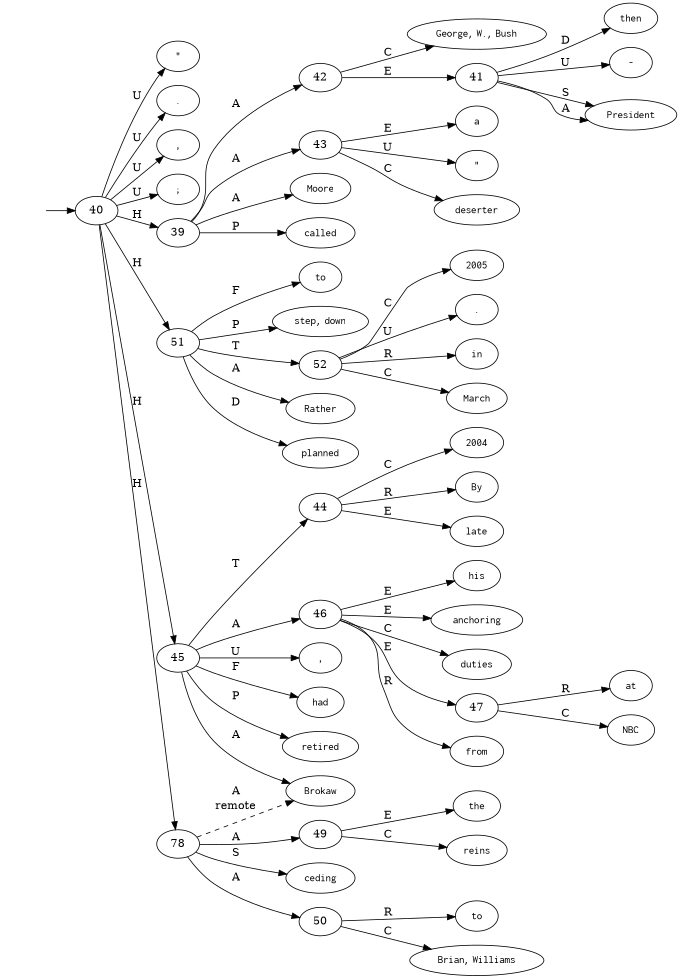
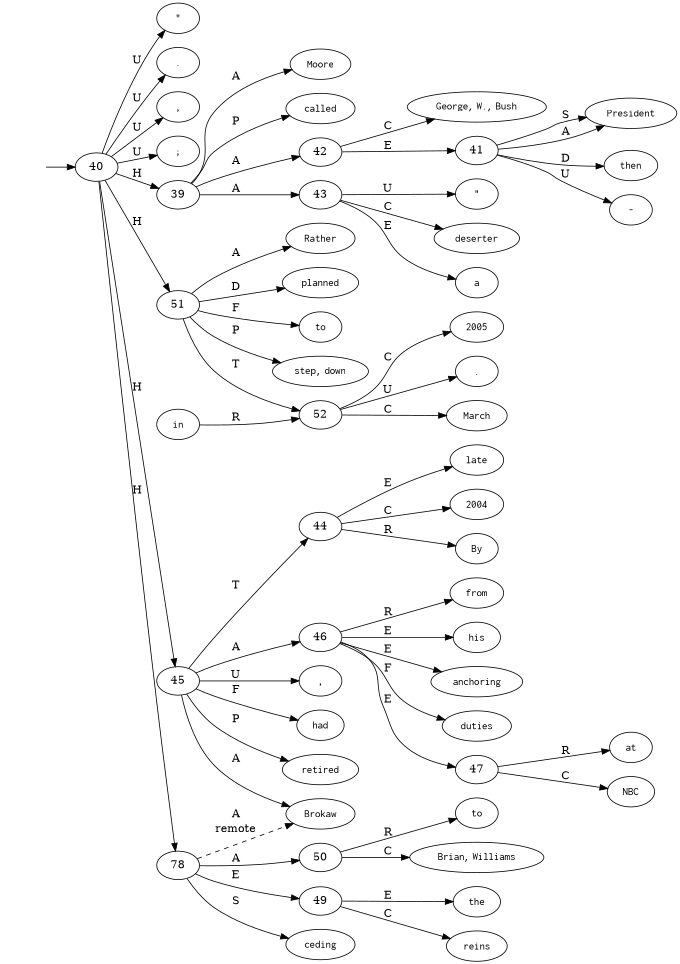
edge "52" -> "in": reversed
edge "46" -> "duties": label "C" -> "F"
edge "78" -> "49": label "A" -> "E"
